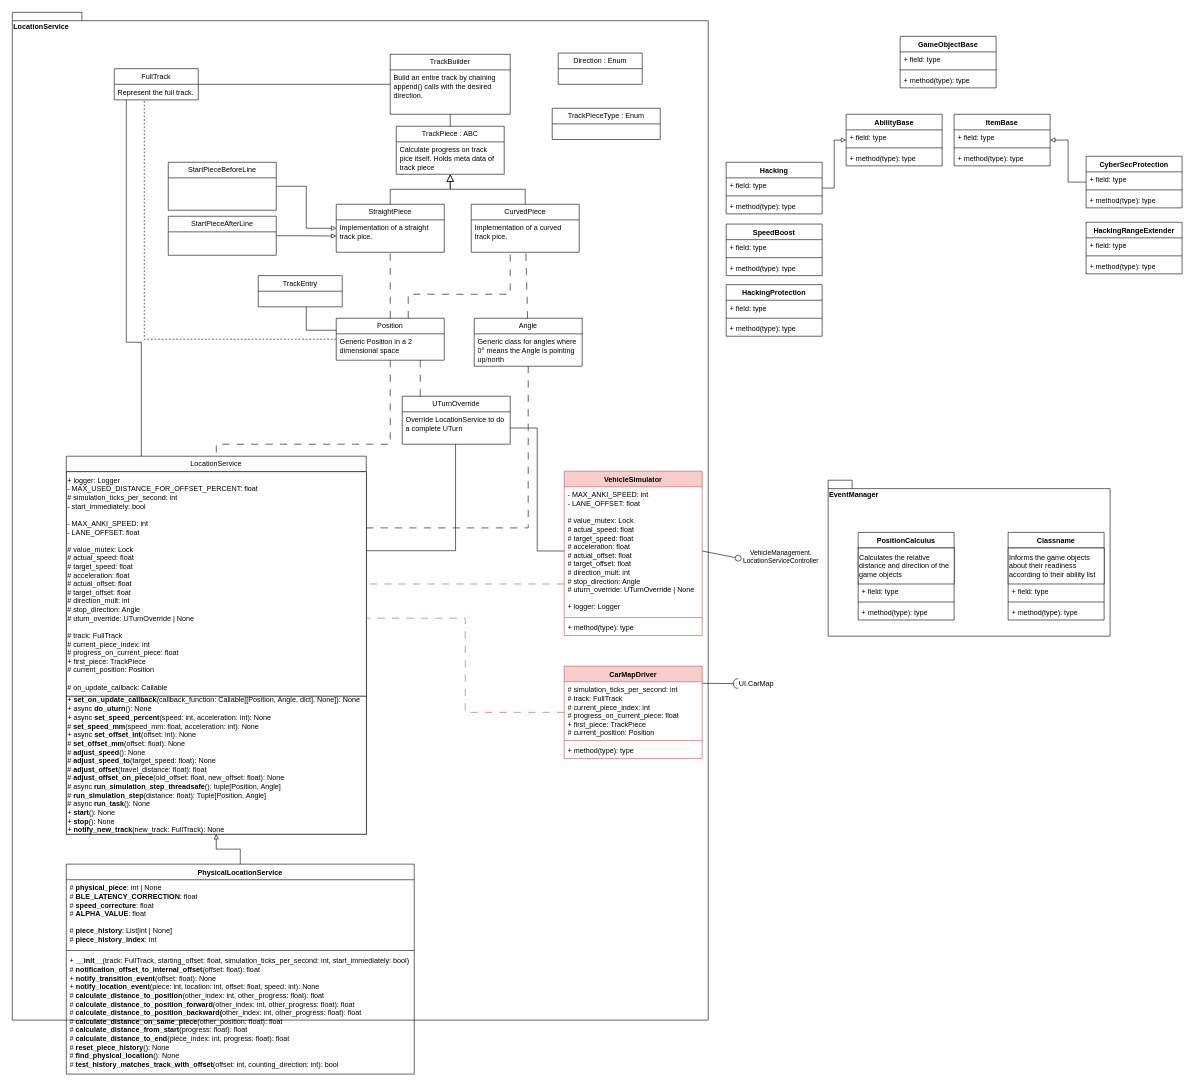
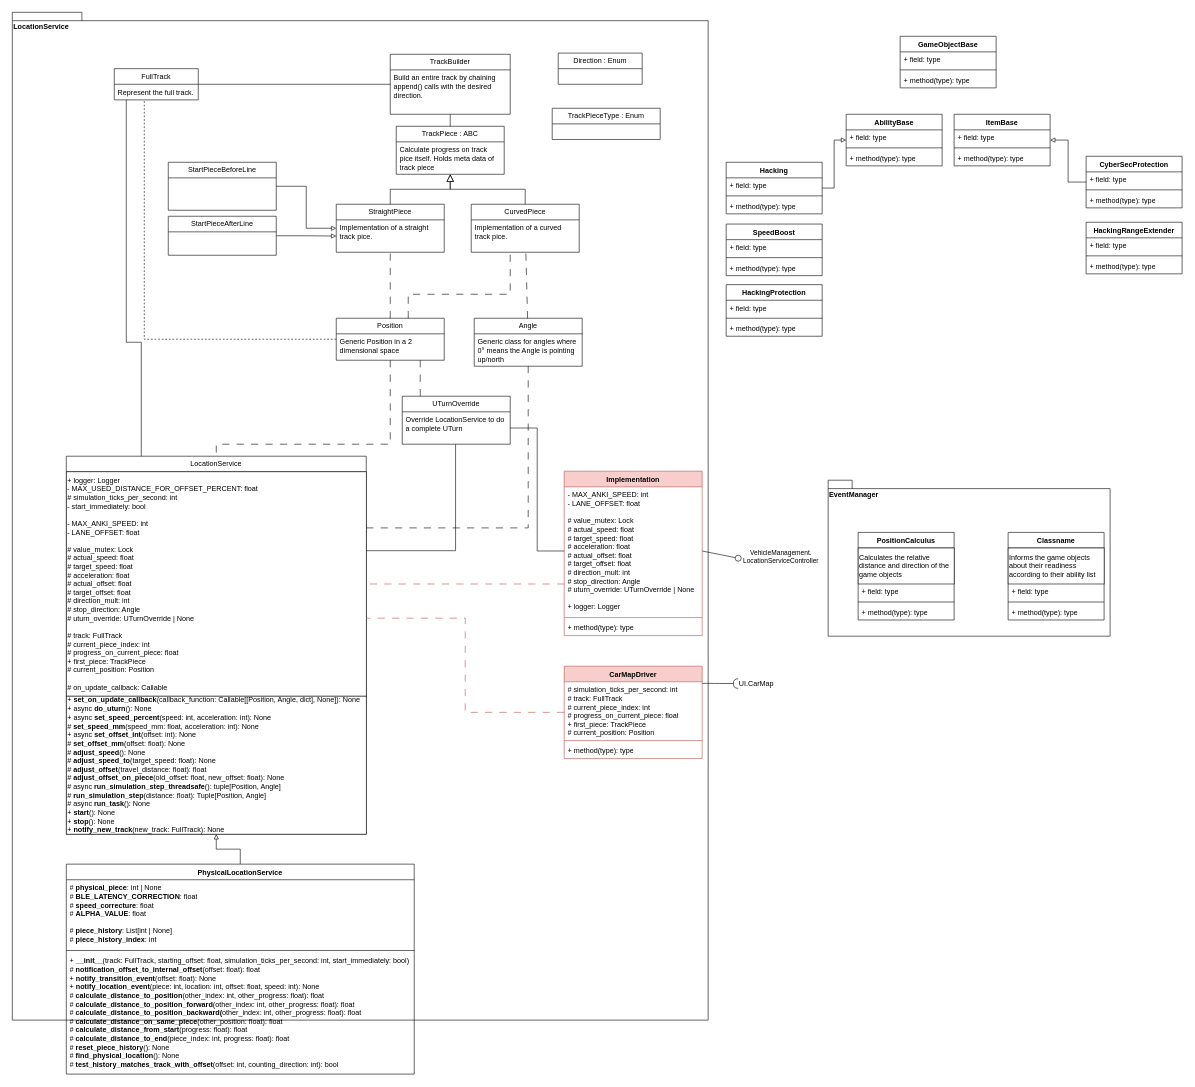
node "TrackEntry": removed
edge "TrackEntry" -- "Position": removed
node "VehicleSimulator": label "VehicleSimulator" -> "Implementation"
